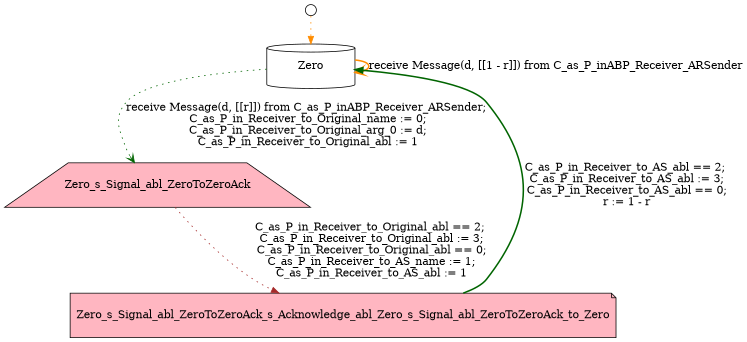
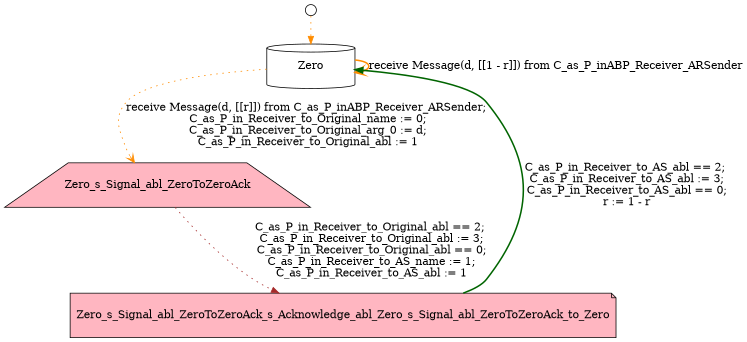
edge "Zero" -> "Zero_s_Signal_abl_ZeroToZeroAck": color darkgreen -> darkorange
